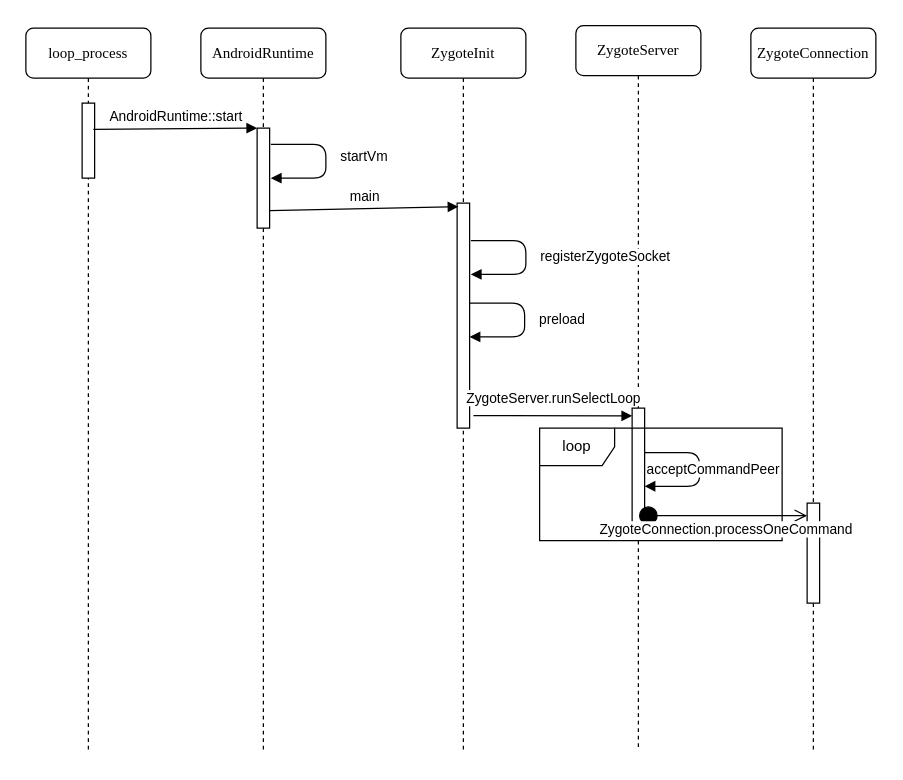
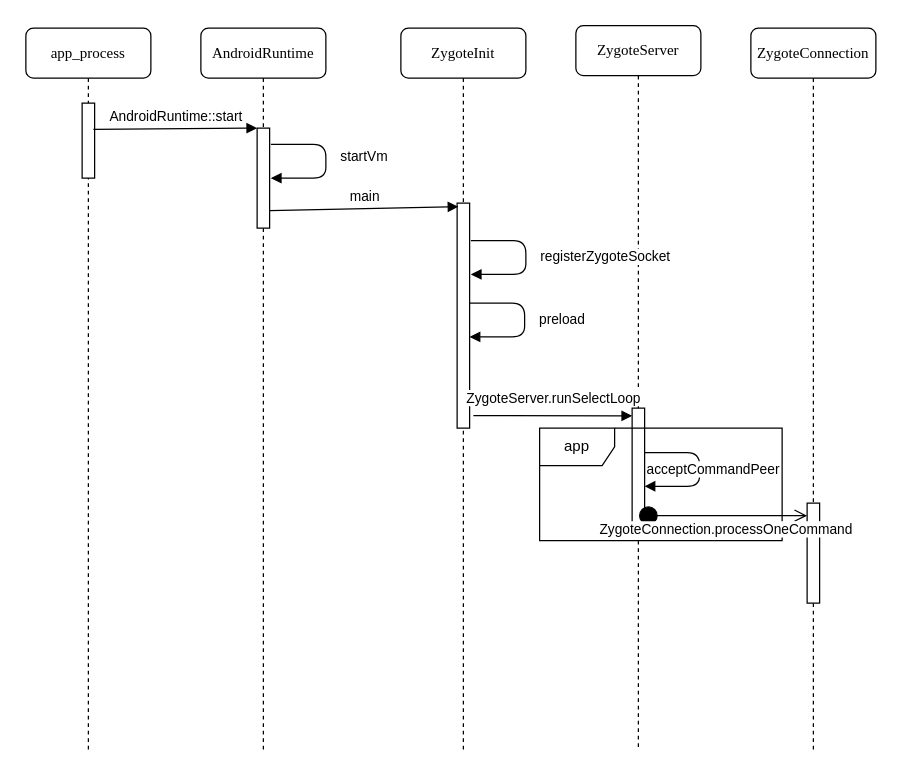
node "loop_process": label "loop_process" -> "app_process"
node "loop": label "loop" -> "app"
